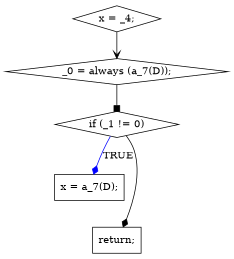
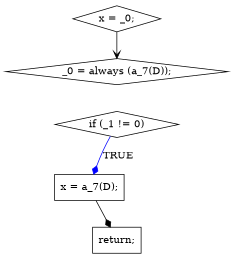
node "x = _4;": label "x = _4;" -> "x = _0;"
edge "_0 = always (a_7(D));" -> "if (_1 != 0)": removed
edge "if (_1 != 0)" -> "return;": now "x = a_7(D);" -> "return;"
